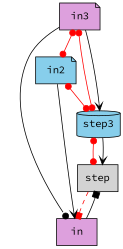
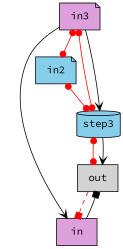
edge "in3" -> "in": arrowhead dot -> vee
edge "in2" -> "in": removed
node "step": label "step" -> "out"
